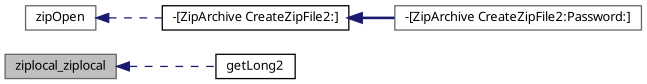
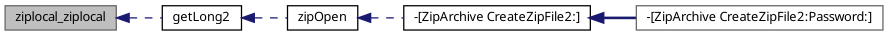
node "zipOpen": color gray40 -> black
edge "zipOpen" -> "getLong2": added
